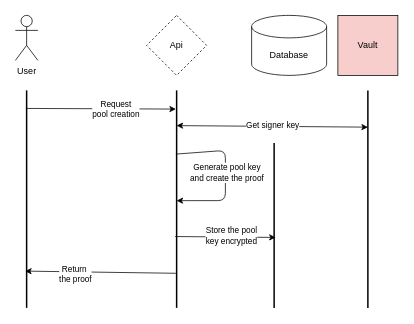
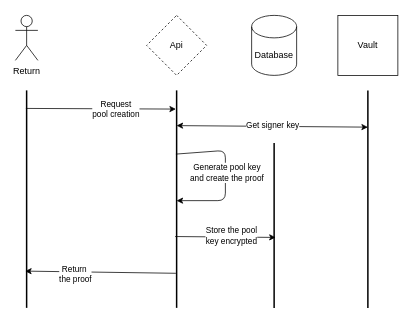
node "Database": size 75x60 -> 45x60
node "Vault": fillcolor #f8cecc -> #ffffff
node "User": label "User" -> "Return"
